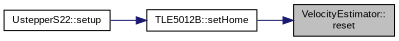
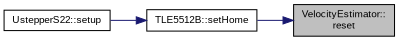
node "TLE5012B::setHome": label "TLE5012B::setHome" -> "TLE5512B::setHome"
